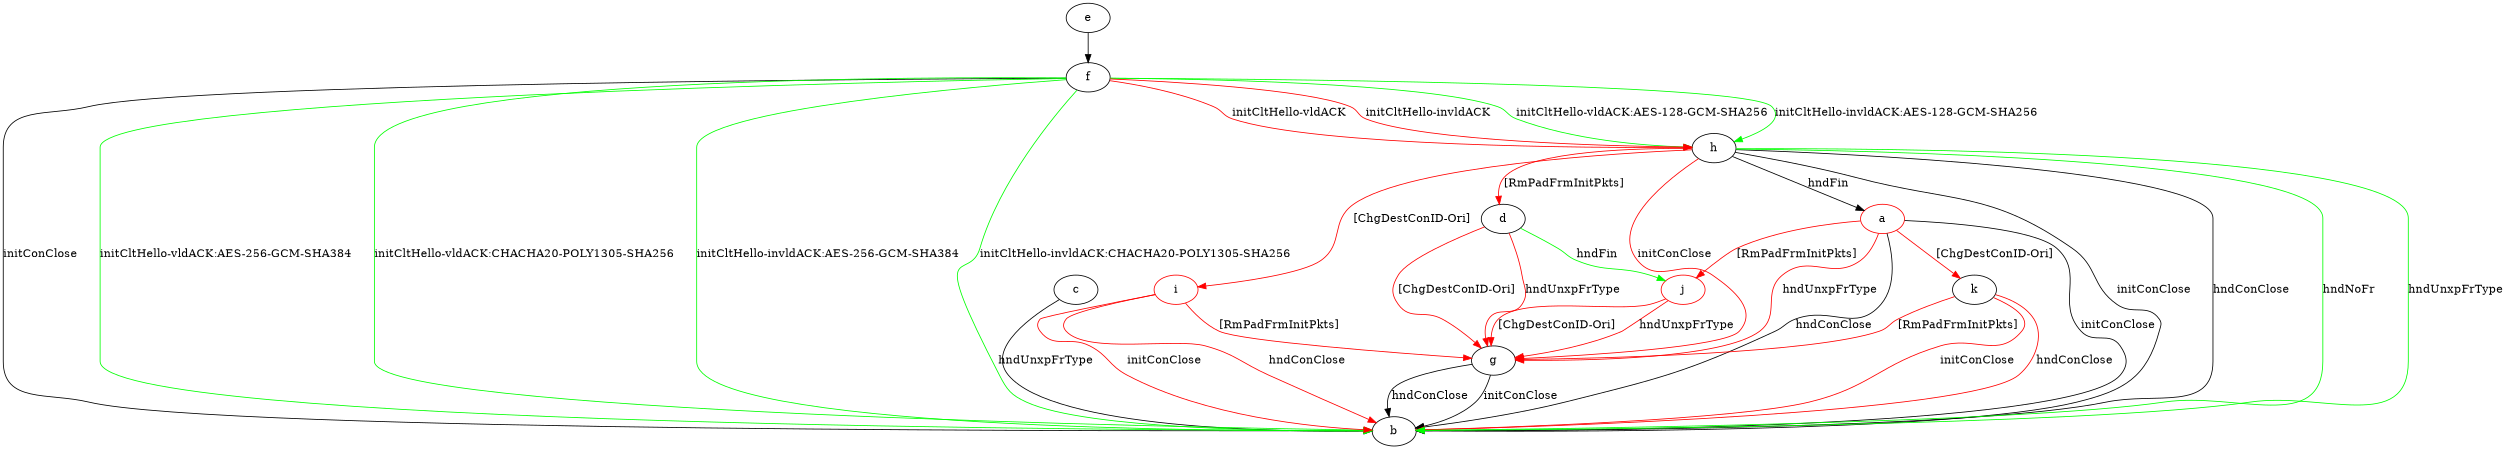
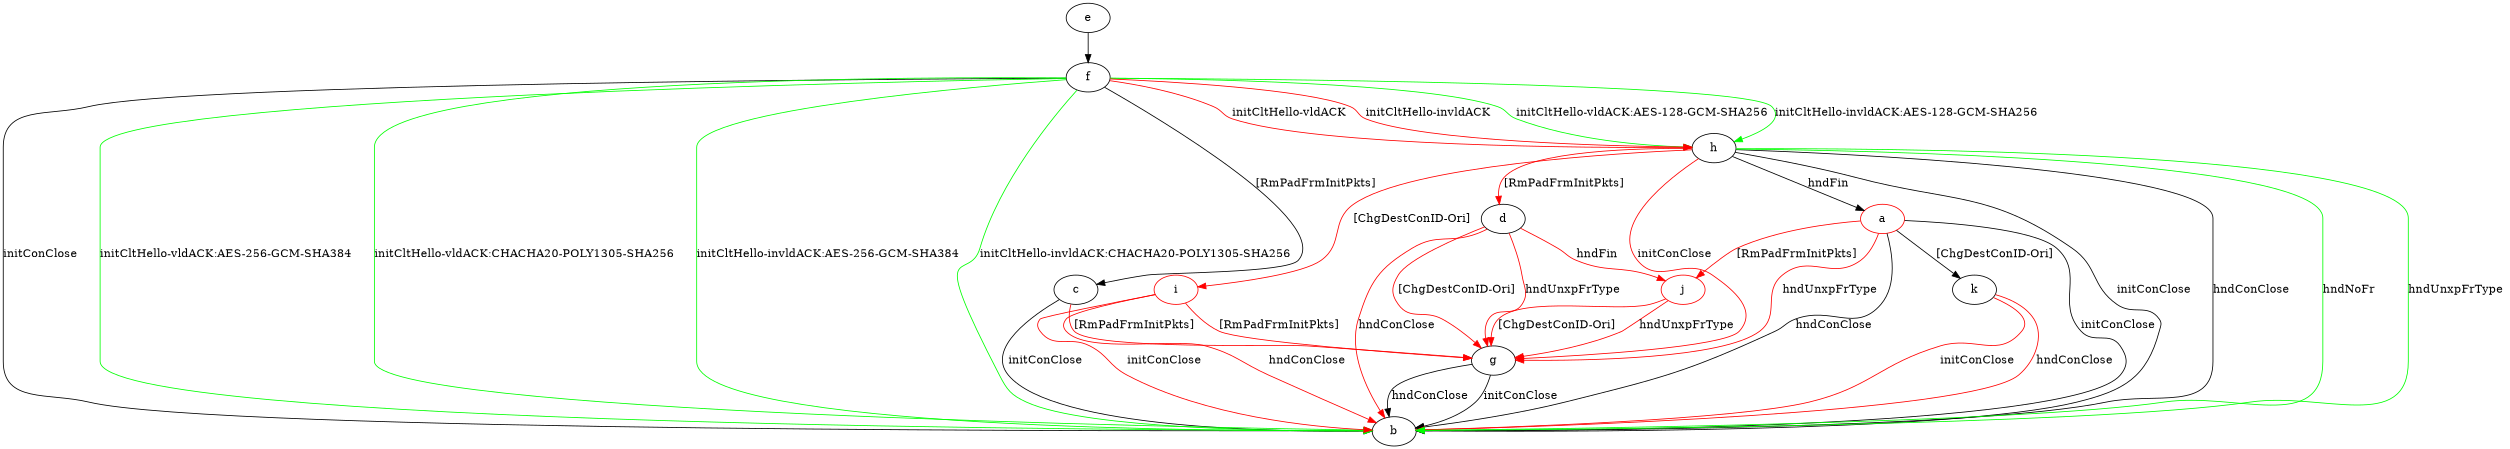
edge "f" -> "c": added, label "[RmPadFrmInitPkts]"
edge "a" -> "k": color red -> black
edge "d" -> "j": color green -> red
edge "d" -> "b": added, label "hndConClose"
edge "k" -> "g": now "c" -> "g"
edge "c" -> "b": label "hndUnxpFrType " -> "initConClose "
